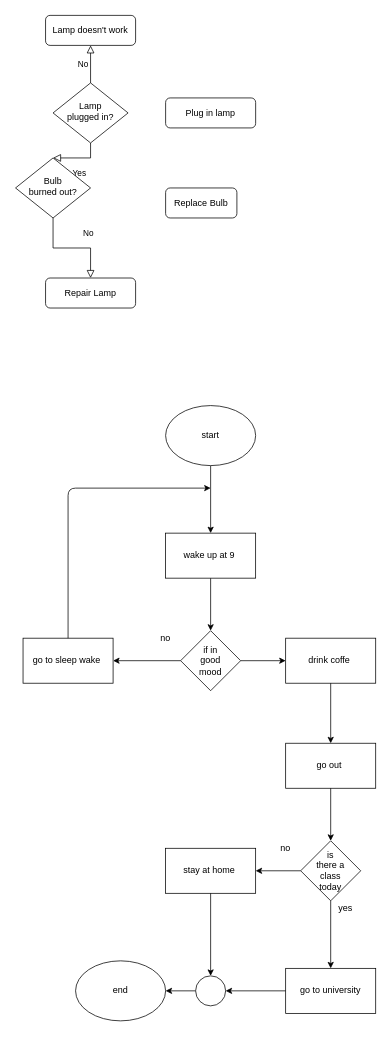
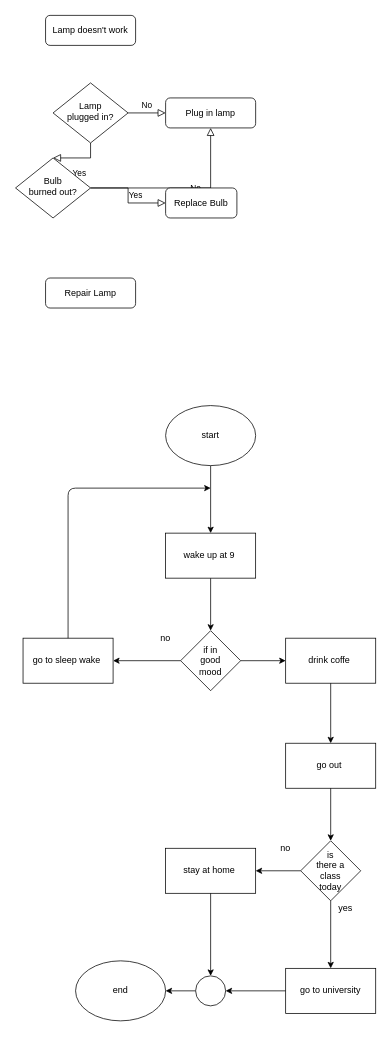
edge "Lamp plugged in?" -> "Lamp doesn't work": now "Lamp plugged in?" -> "Plug in lamp"
edge "Bulb burned out?" -> "Replace Bulb": added, label "Yes"
edge "Bulb burned out?" -> "Repair Lamp": now "Bulb burned out?" -> "Plug in lamp"
